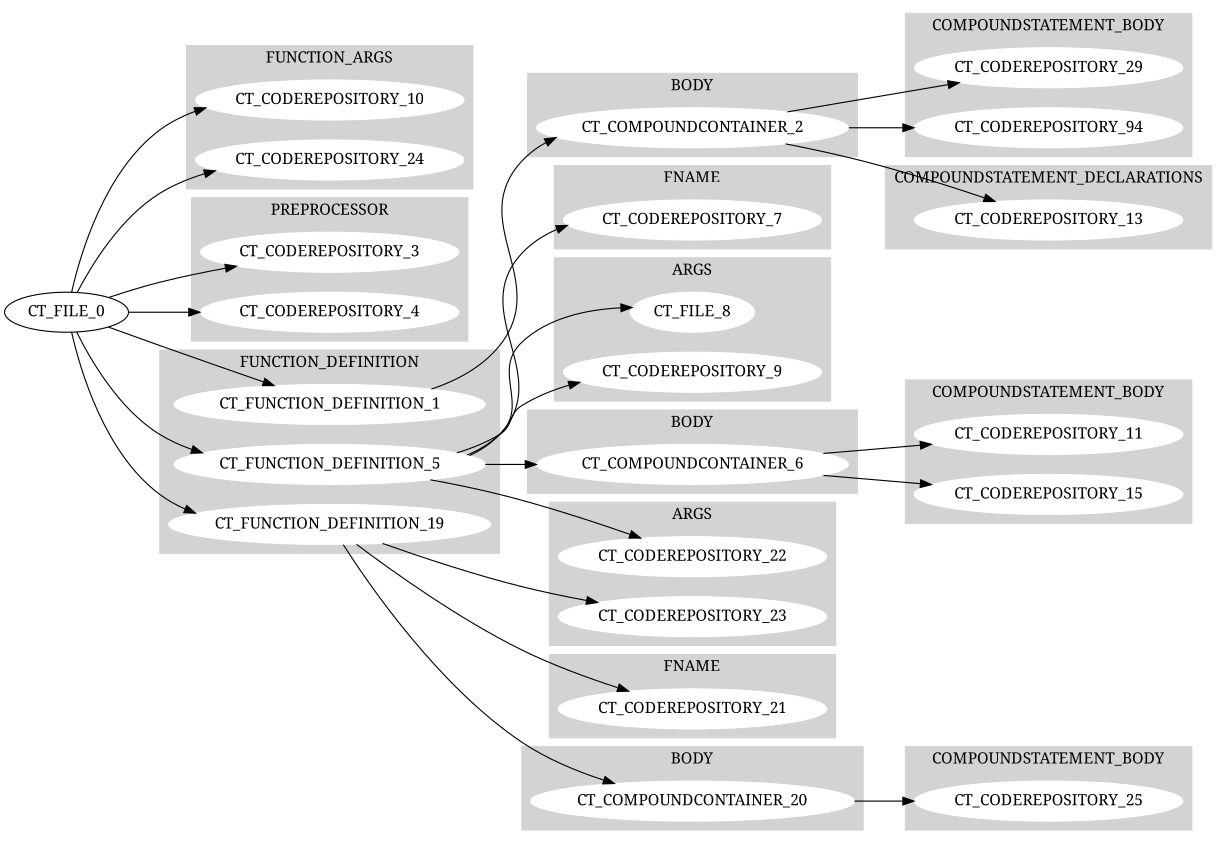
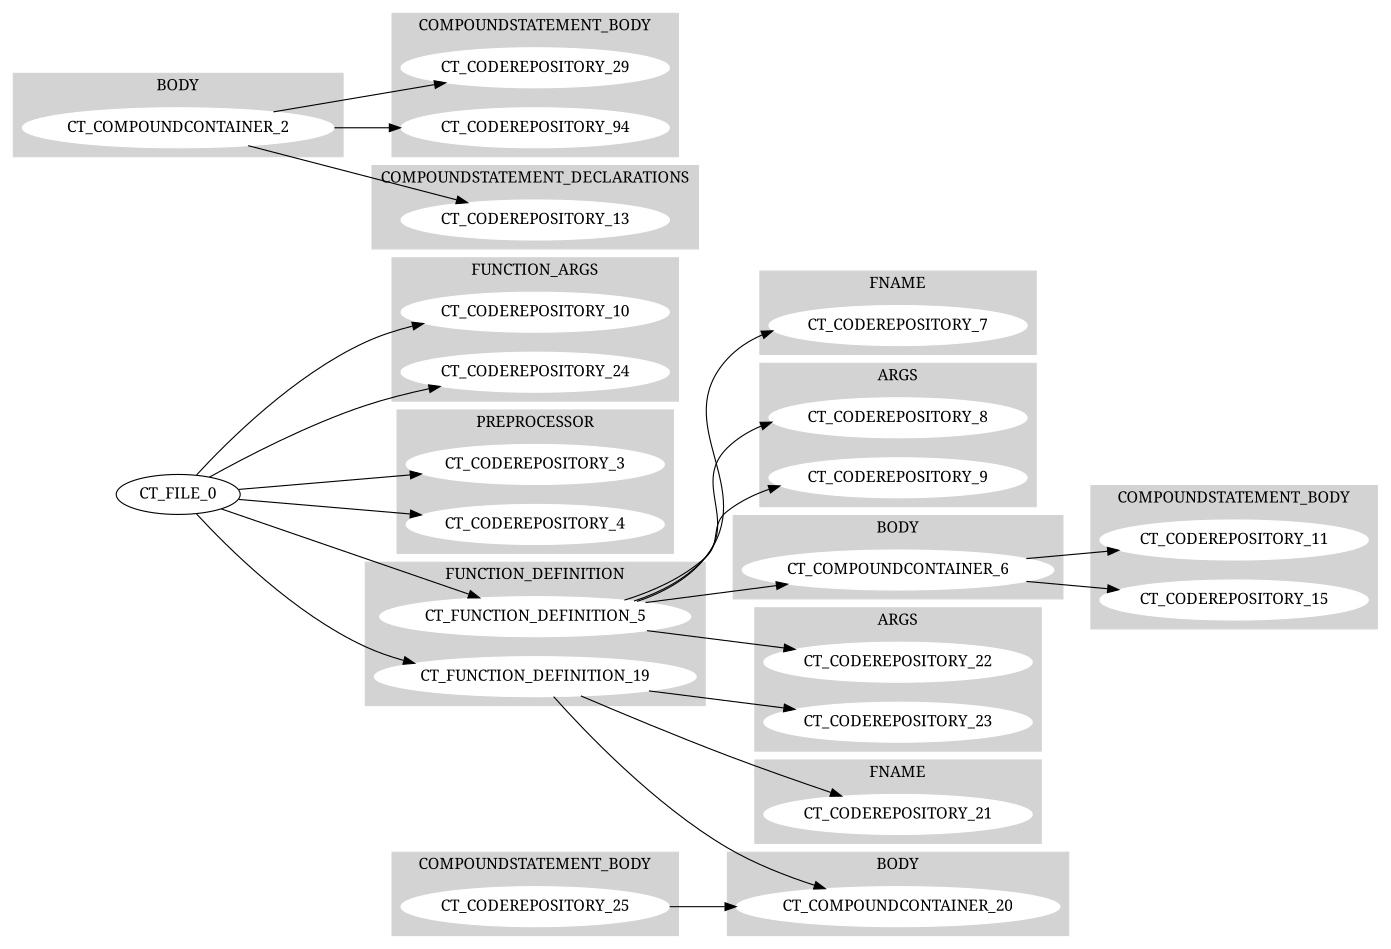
node "CT_FILE_8": label "CT_FILE_8" -> "CT_CODEREPOSITORY_8"
node "CT_FUNCTION_DEFINITION_1": removed
edge "CT_COMPOUNDCONTAINER_20" -> "CT_CODEREPOSITORY_25": reversed
